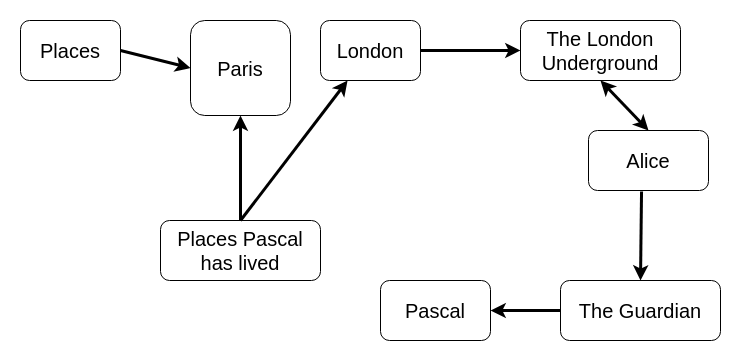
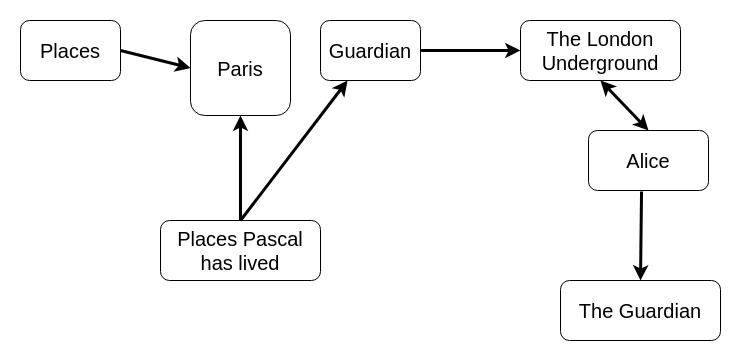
node "London": label "London" -> "Guardian"
node "Pascal": removed
edge "The Guardian" -> "Pascal": removed
